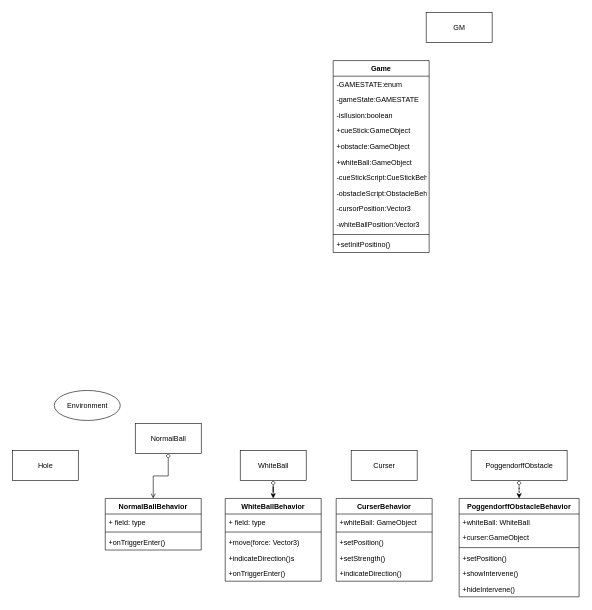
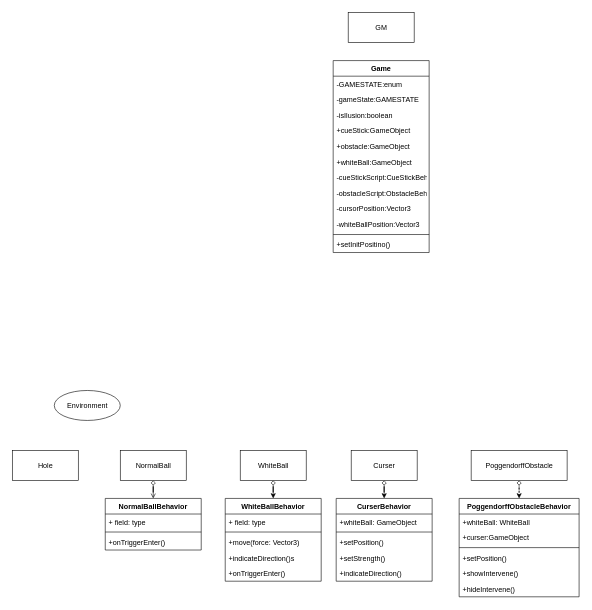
node "GM": moved (459, 27) -> (381, 27)
node "NormalBall": moved (168, 438) -> (153, 465)
edge "Curser" -- "CurserBehavior": added
